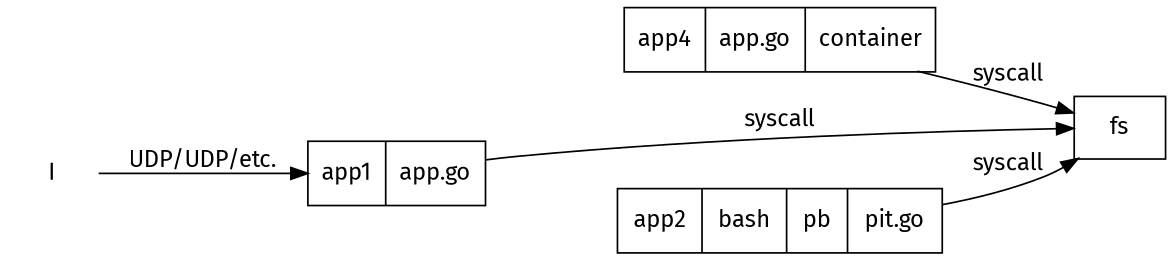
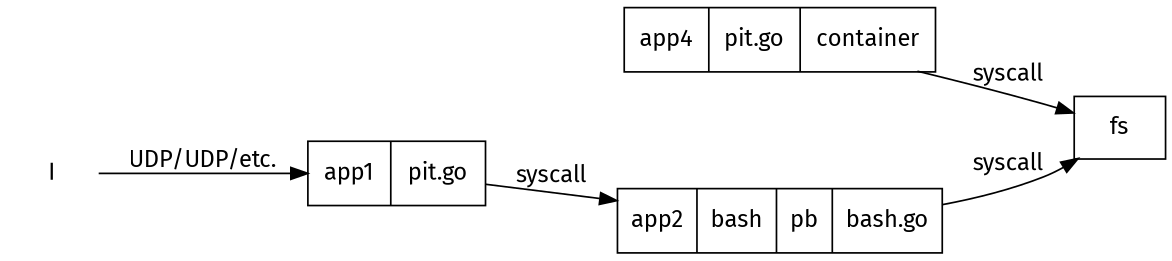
node "app4": text "app.go" -> "pit.go"
edge "app1" -> "fs": now "app1" -> "app2"
node "app1": text "app.go" -> "pit.go"
node "app2": text "pit.go" -> "bash.go"
